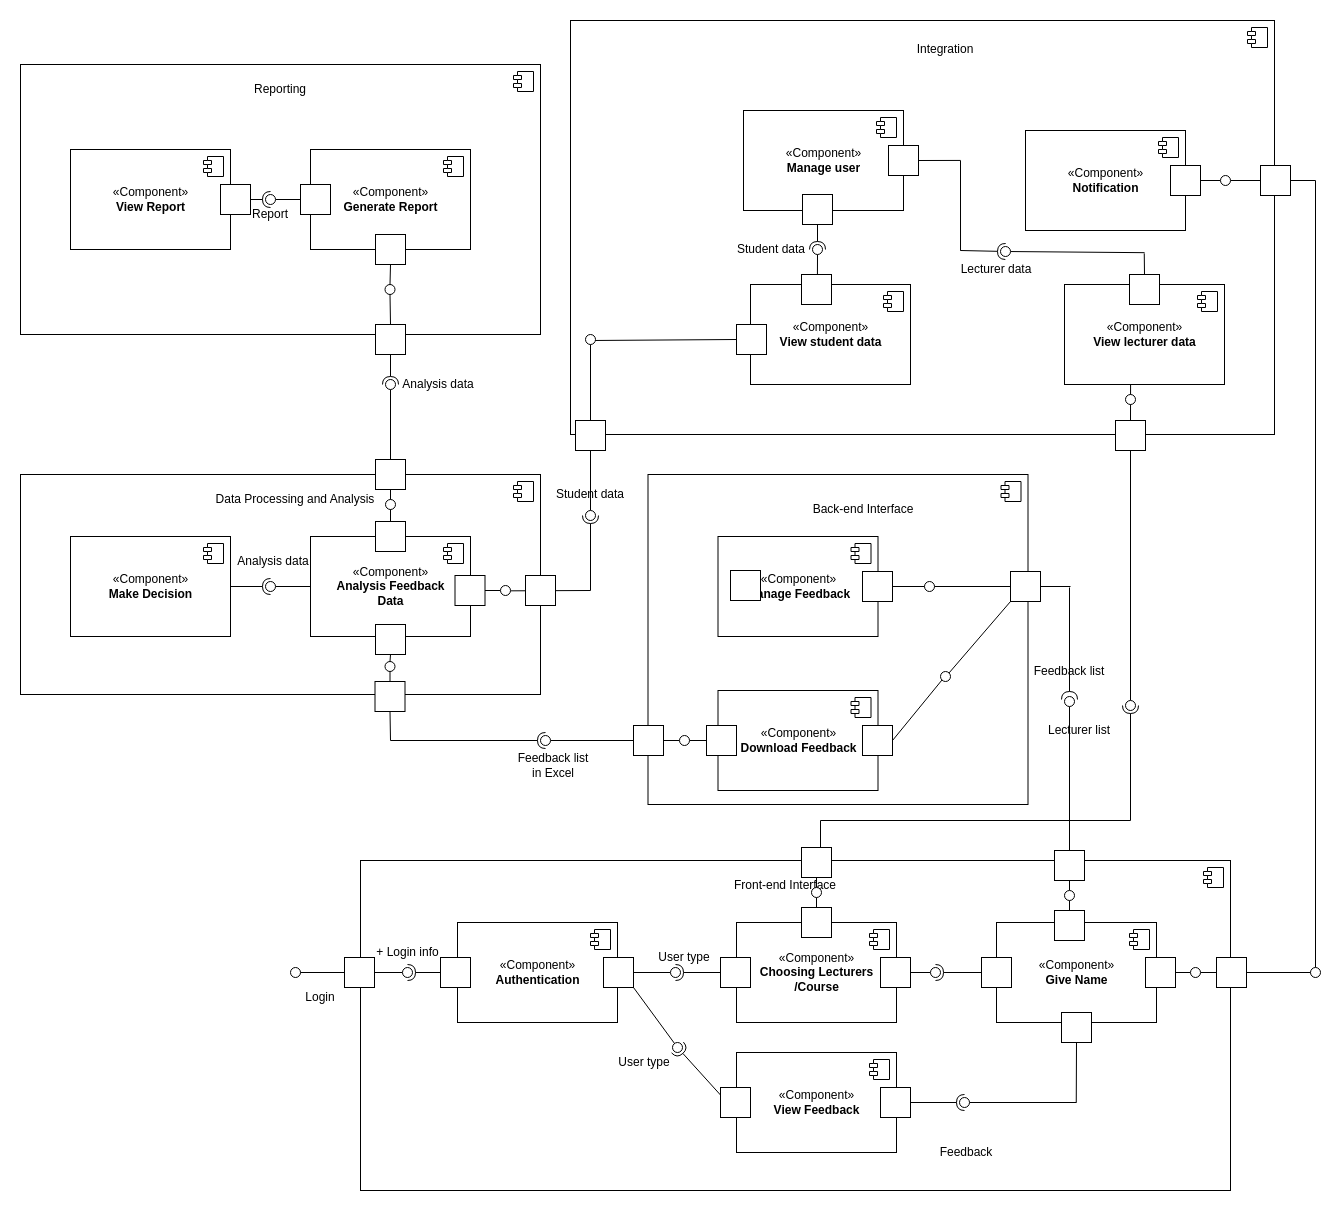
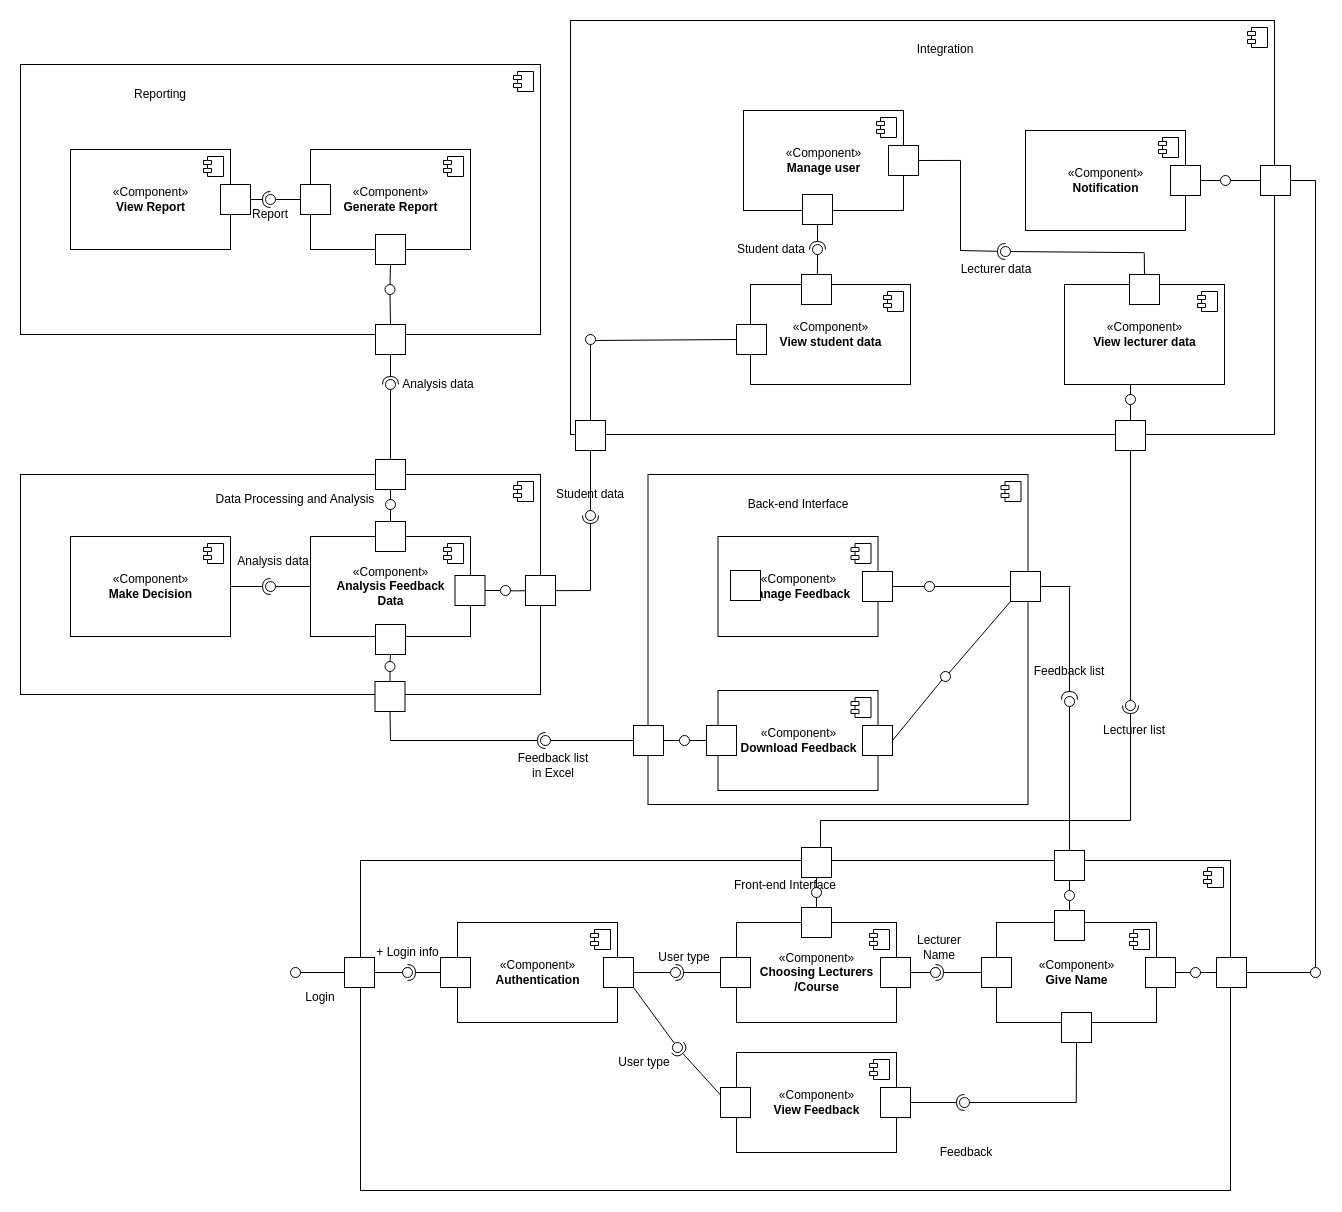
node "Reporting": moved (281, 90) -> (161, 95)
node "Back-end Interface": moved (863, 510) -> (798, 505)
node "Lecturer list": moved (1080, 731) -> (1135, 731)
node "Lecturer Name": added
